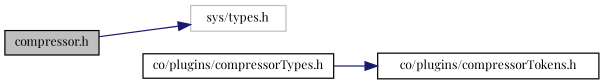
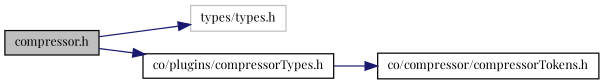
node "sys/types.h": label "sys/types.h" -> "types/types.h"
edge "compressor.h" -> "co/plugins/compressorTypes.h": added
node "co/plugins/compressorTokens.h": label "co/plugins/compressorTokens.h" -> "co/compressor/compressorTokens.h"
